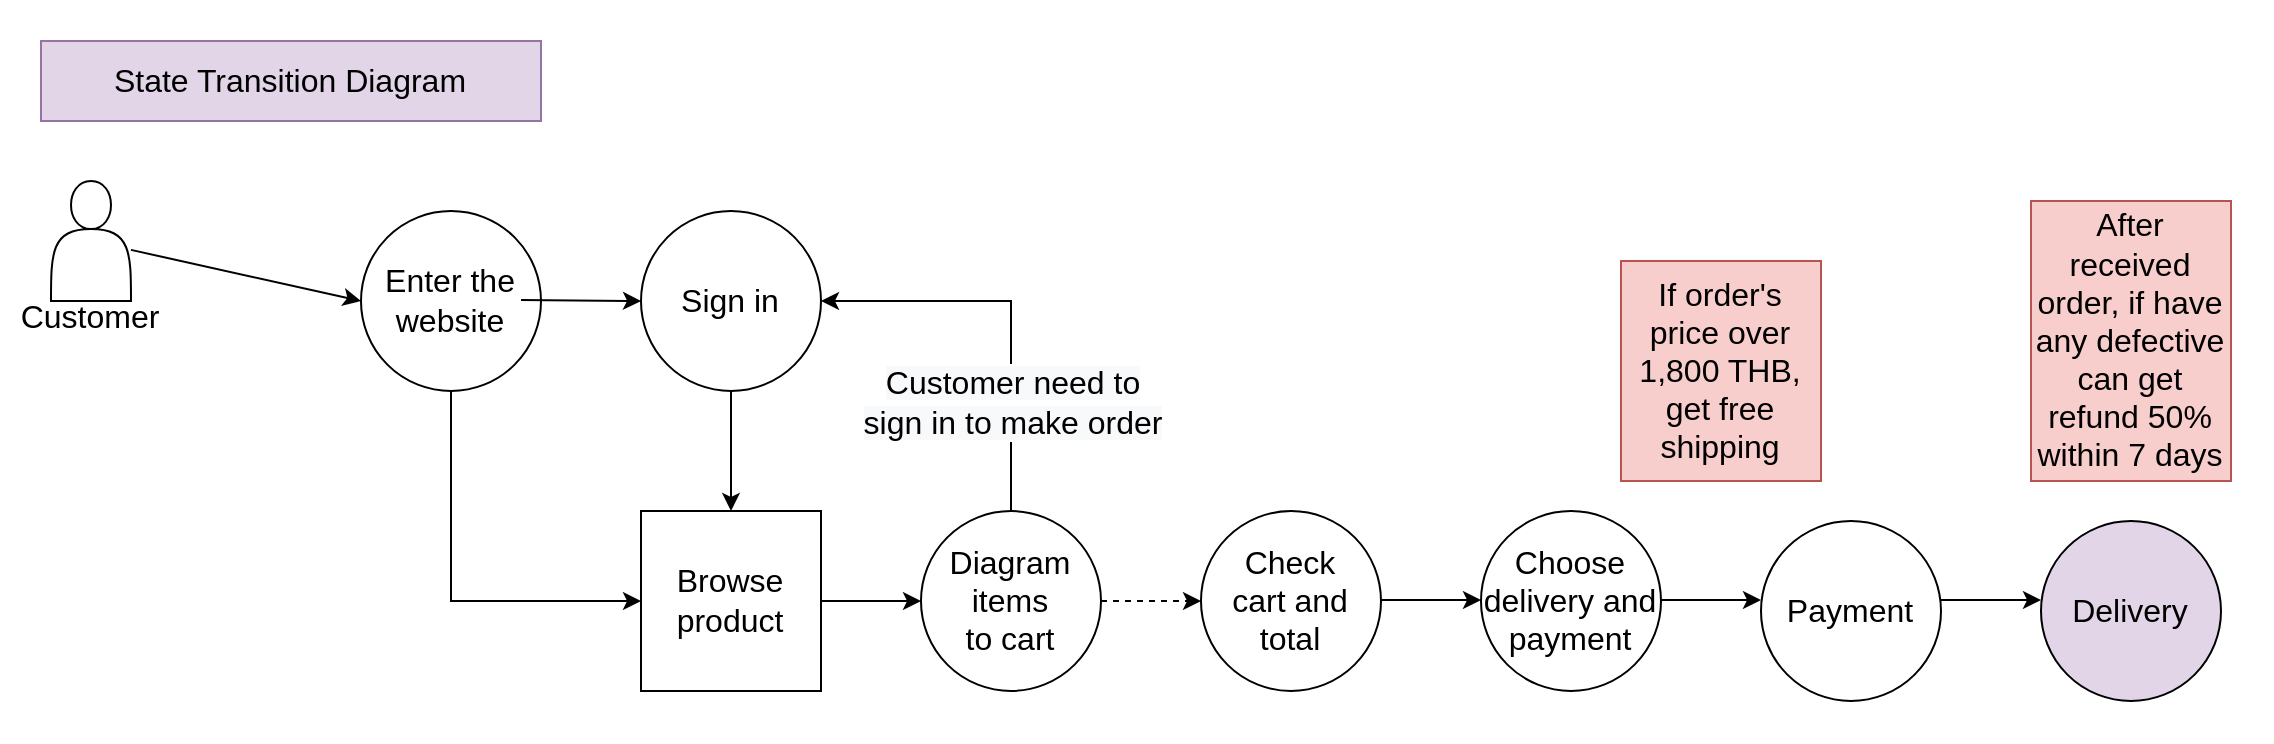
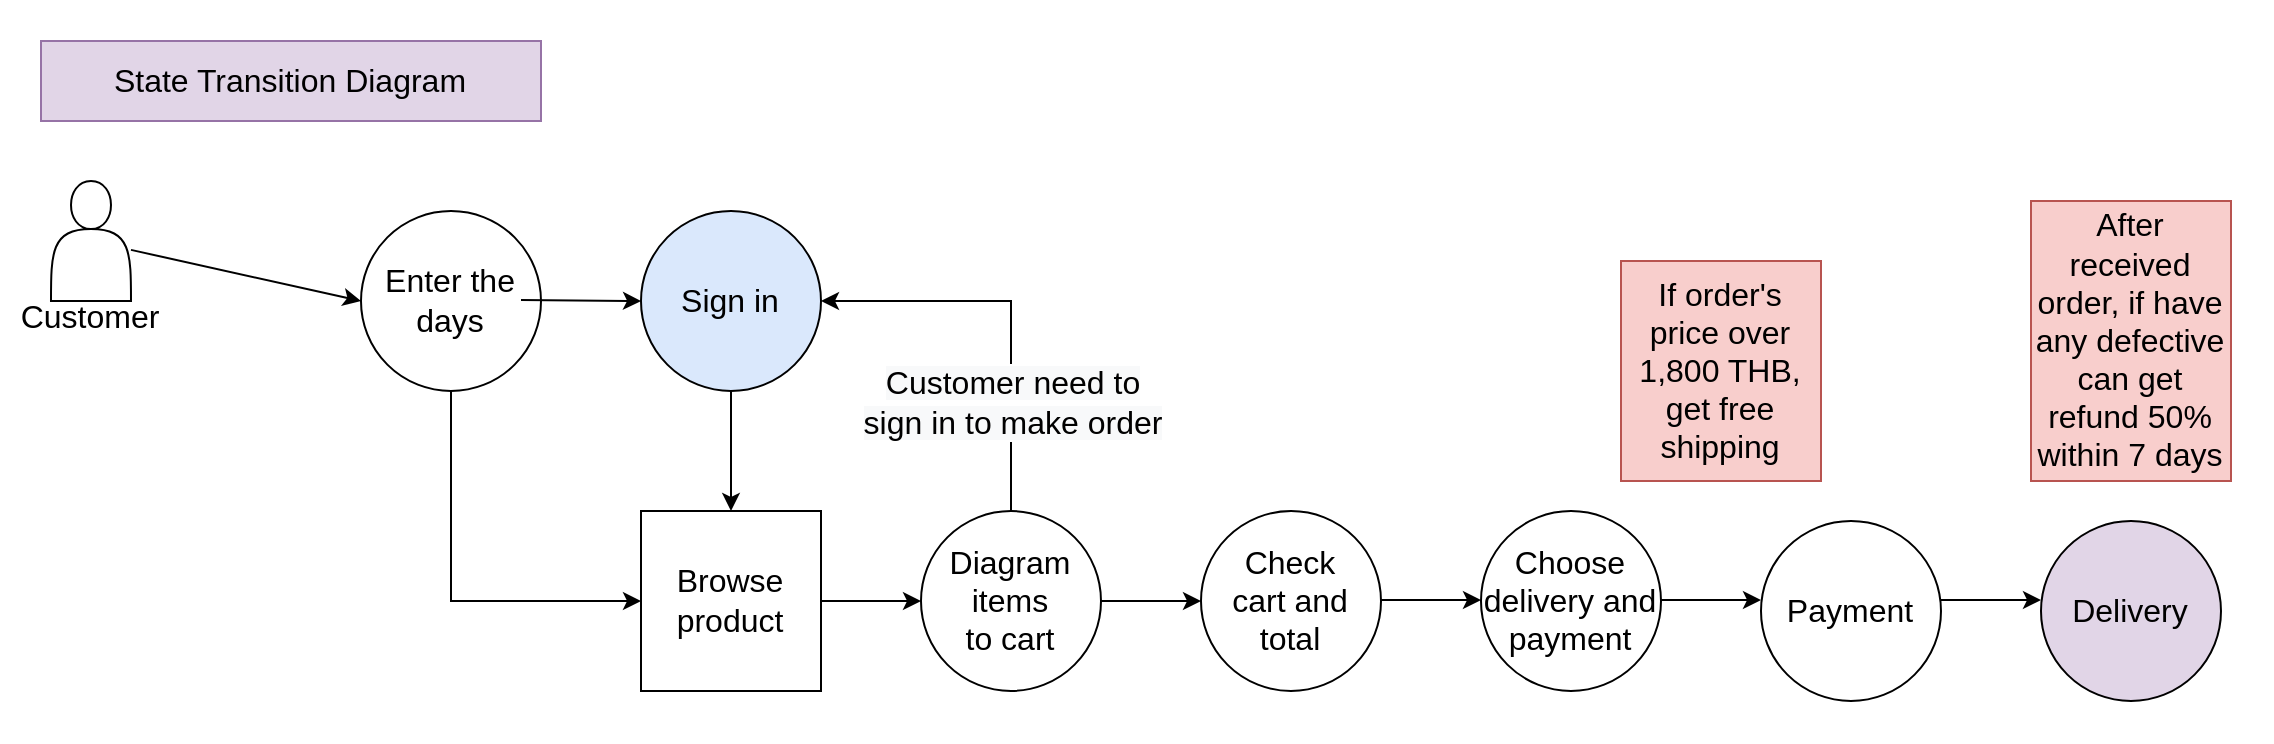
node "Enter the website": label "Enter the website" -> "Enter the days"
node "Sign in": fillcolor #ffffff -> #dae8fc
edge "Diagram items to cart" -> "Check cart and total": style dashed -> solid
